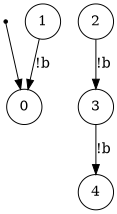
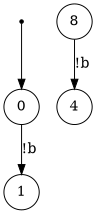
node "2": removed
edge "1" -> "0": reversed
node "3": label "3" -> "8"
